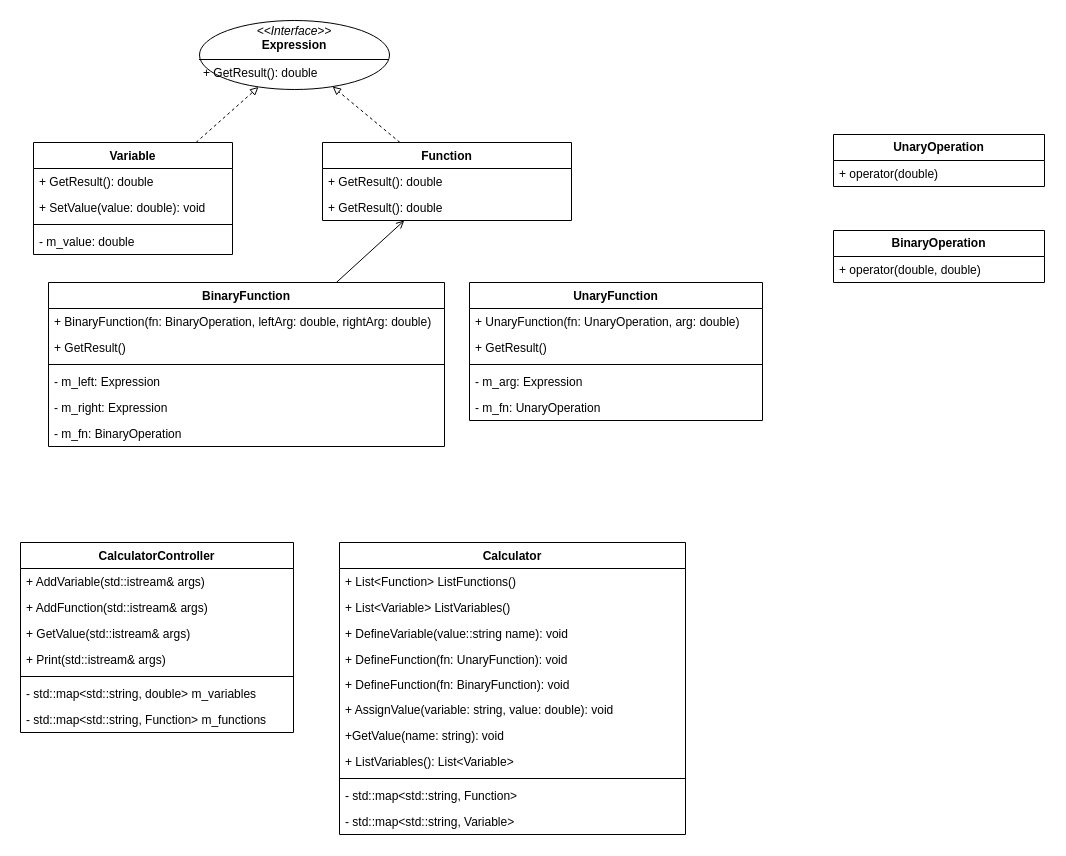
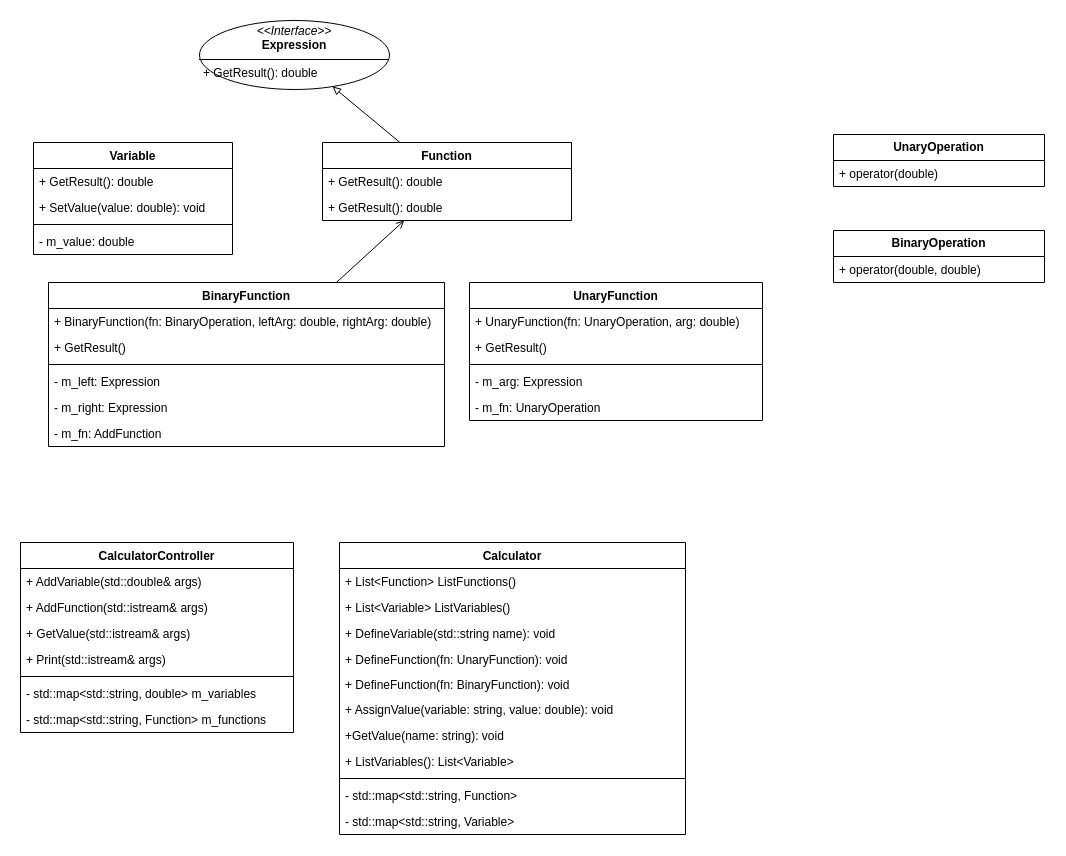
edge "Function" -> "<<Interface>> Expression + GetResult(): double": style dashed -> solid
edge "Variable" -> "<<Interface>> Expression + GetResult(): double": removed
node "- m_fn: BinaryOperation": label "- m_fn: BinaryOperation" -> "- m_fn: AddFunction"
node "+ AddVariable(std::istream& args)": label "+ AddVariable(std::istream& args)" -> "+ AddVariable(std::double& args)"
node "+ DefineVariable(value::string name): void": label "+ DefineVariable(value::string name): void" -> "+ DefineVariable(std::string name): void"
